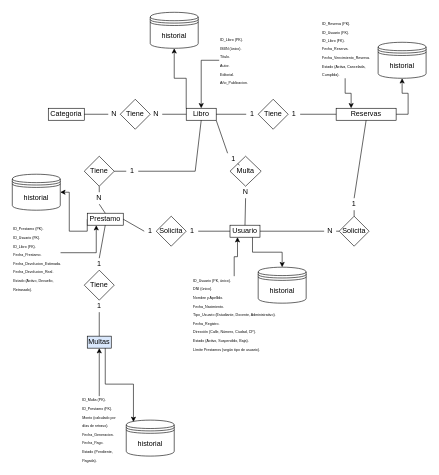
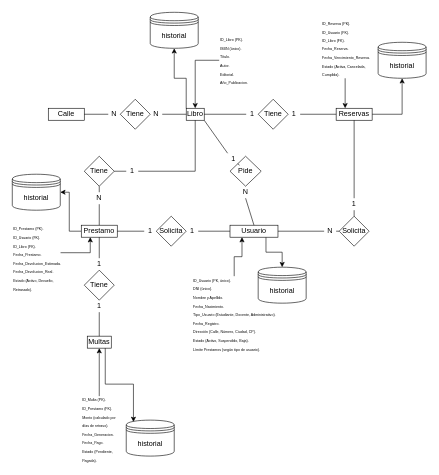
node "Categoria": label "Categoria" -> "Calle"
node "Libro": size 30x12 -> 18x12
node "Reservas": size 60x12 -> 36x12
node "Multa": label "Multa" -> "Pide"
node "Prestamo": moved (105, 219) -> (99, 231)
node "Usuario": size 30x12 -> 48x12
node "Multas": fillcolor #dae8fc -> #ffffff
